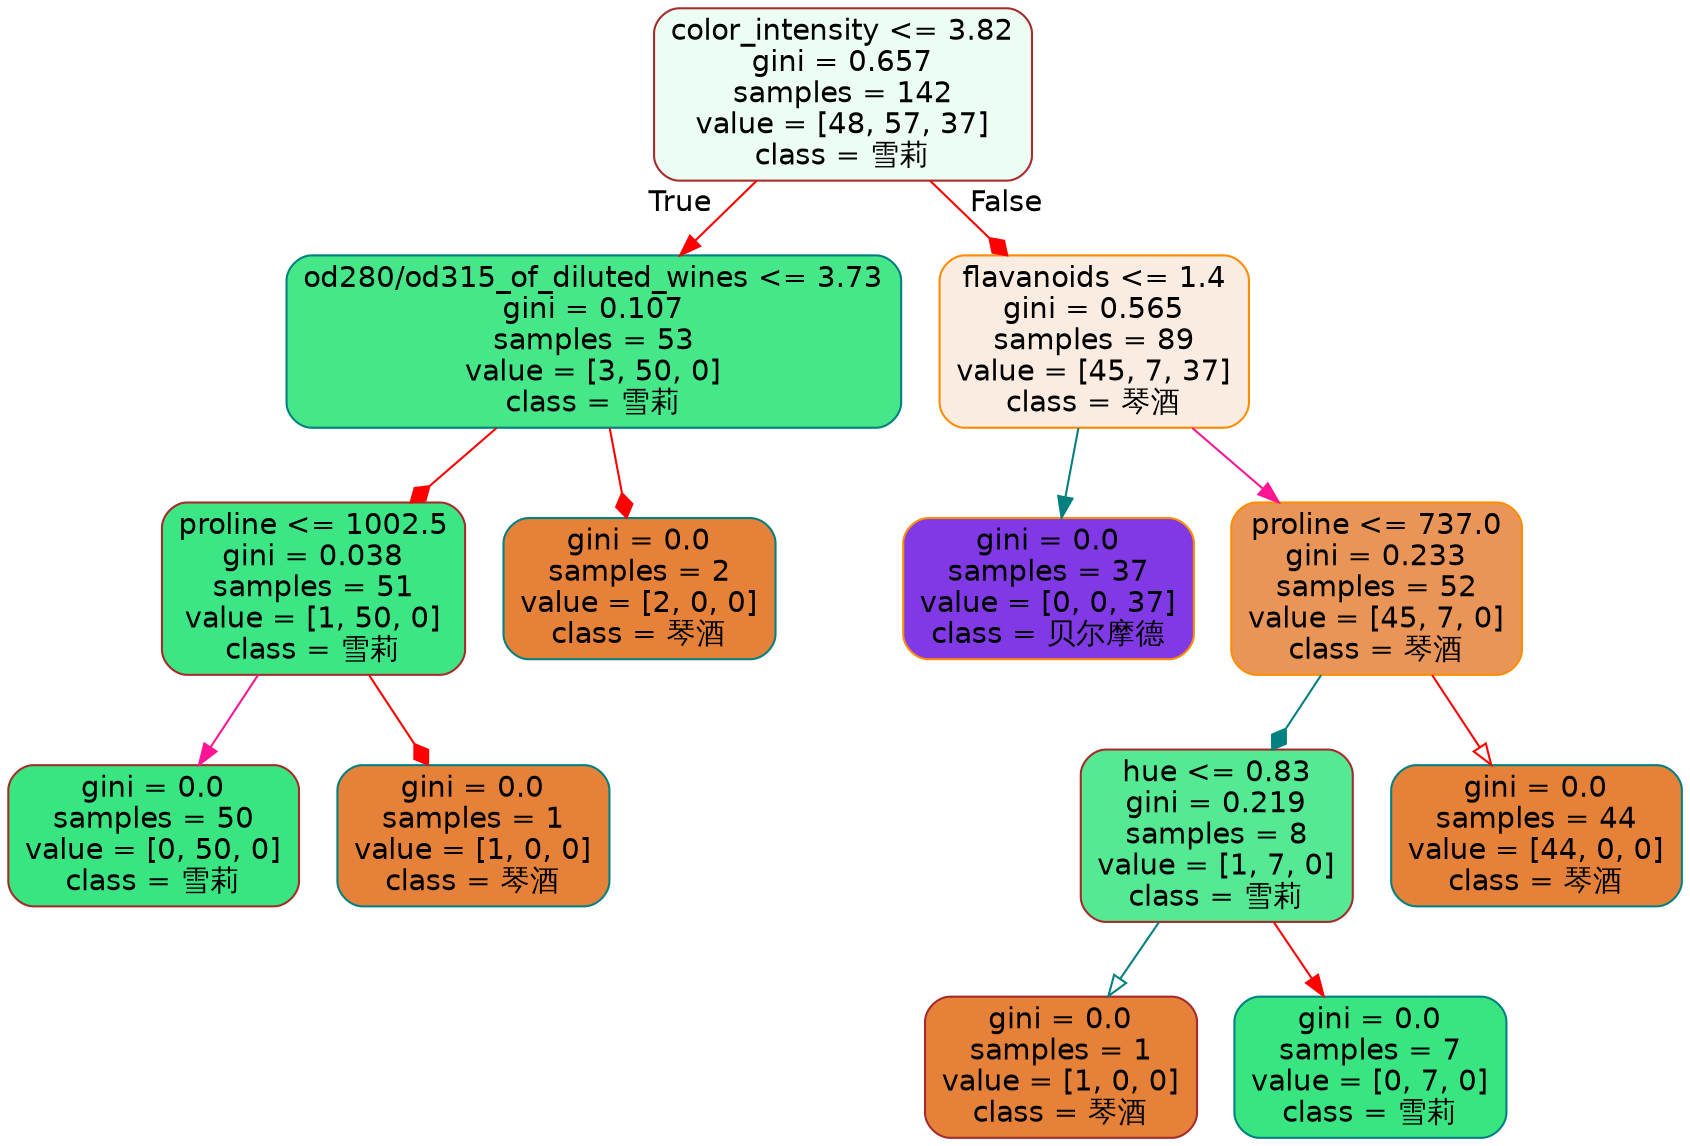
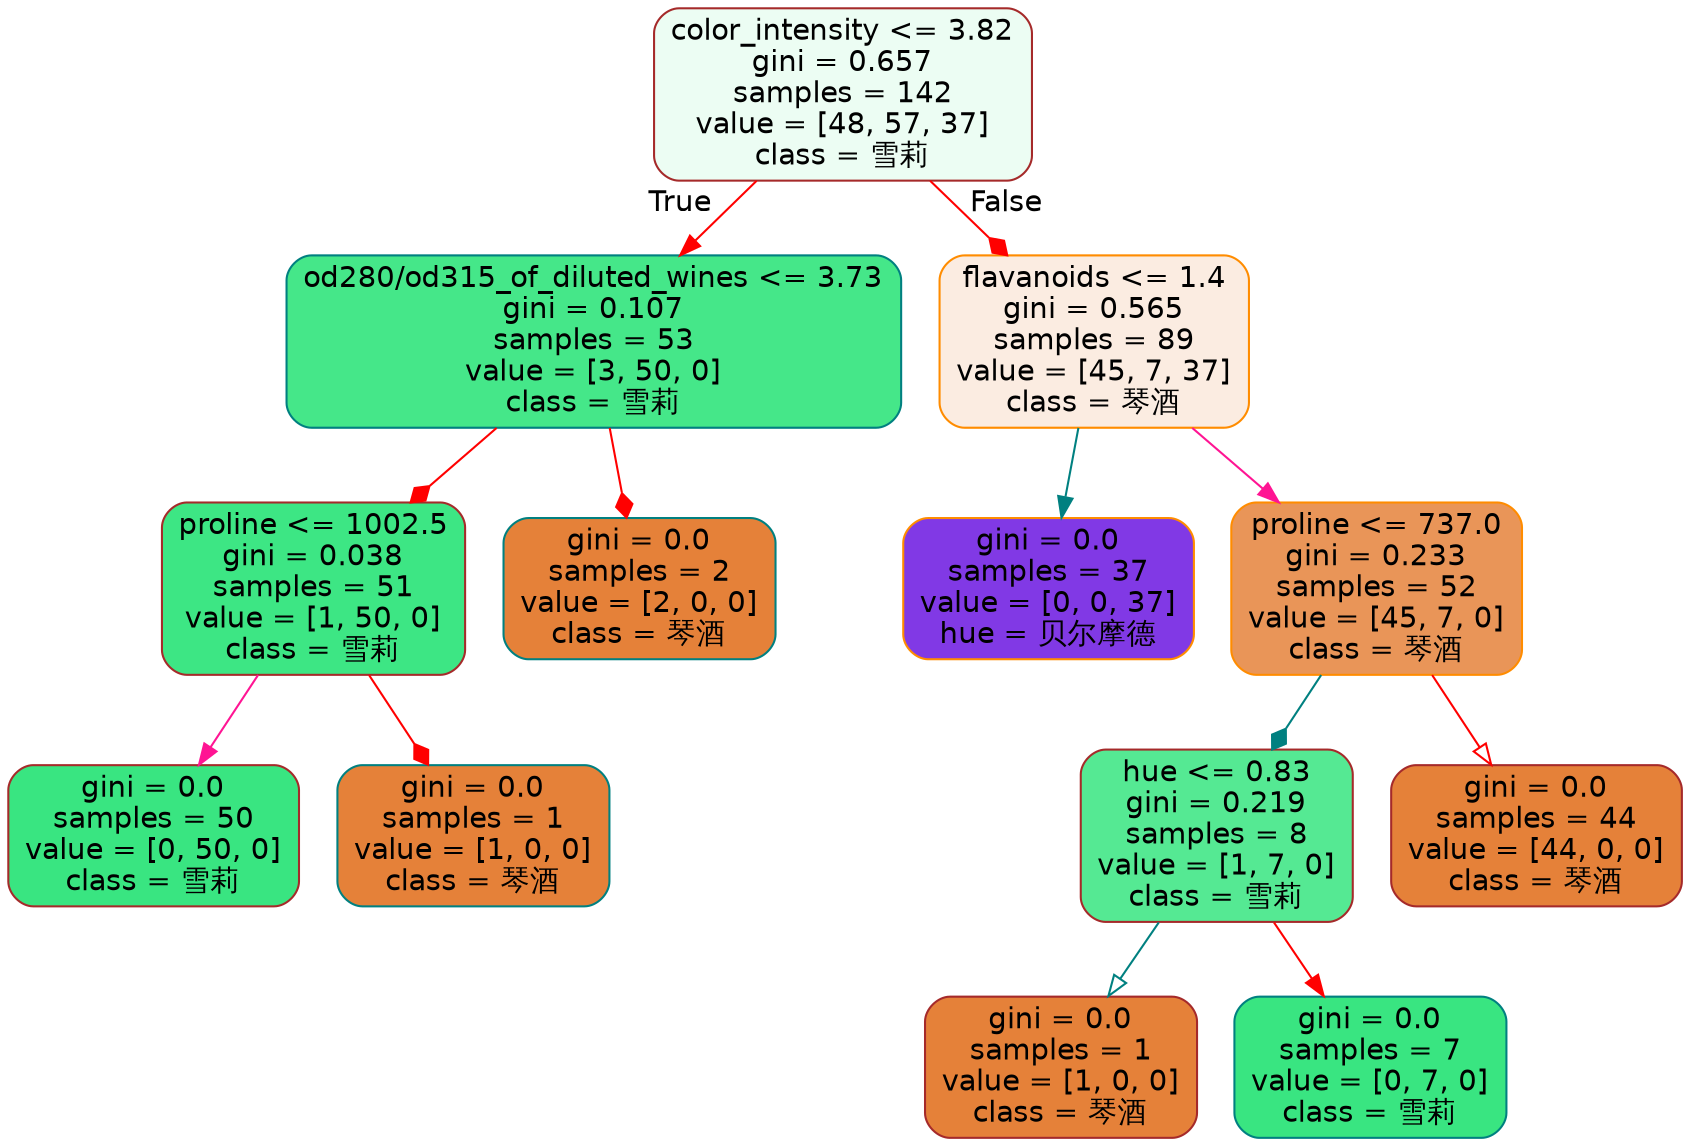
node "gini = 0.0 samples = 37 value = [0, 0, 37] class = 贝尔摩德": label "gini = 0.0 samples = 37 value = [0, 0, 37] class = 贝尔摩德" -> "gini = 0.0 samples = 37 value = [0, 0, 37] hue = 贝尔摩德"
node "gini = 0.0 samples = 44 value = [44, 0, 0] class = 琴酒": color teal -> brown
